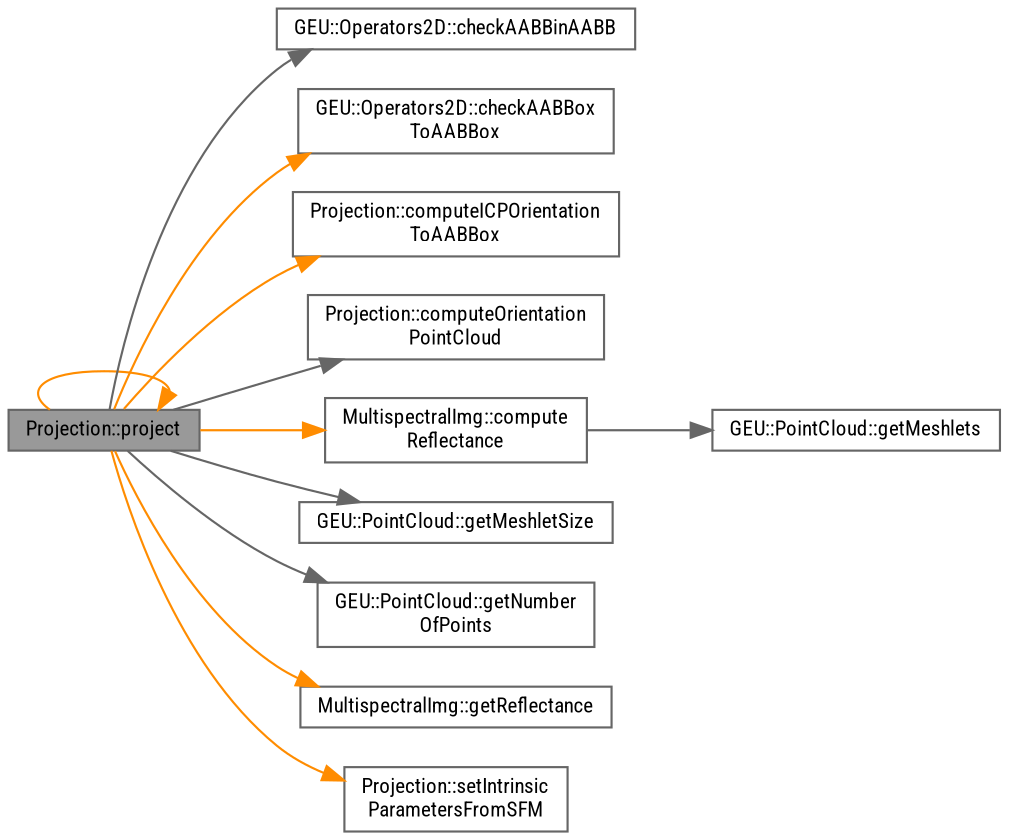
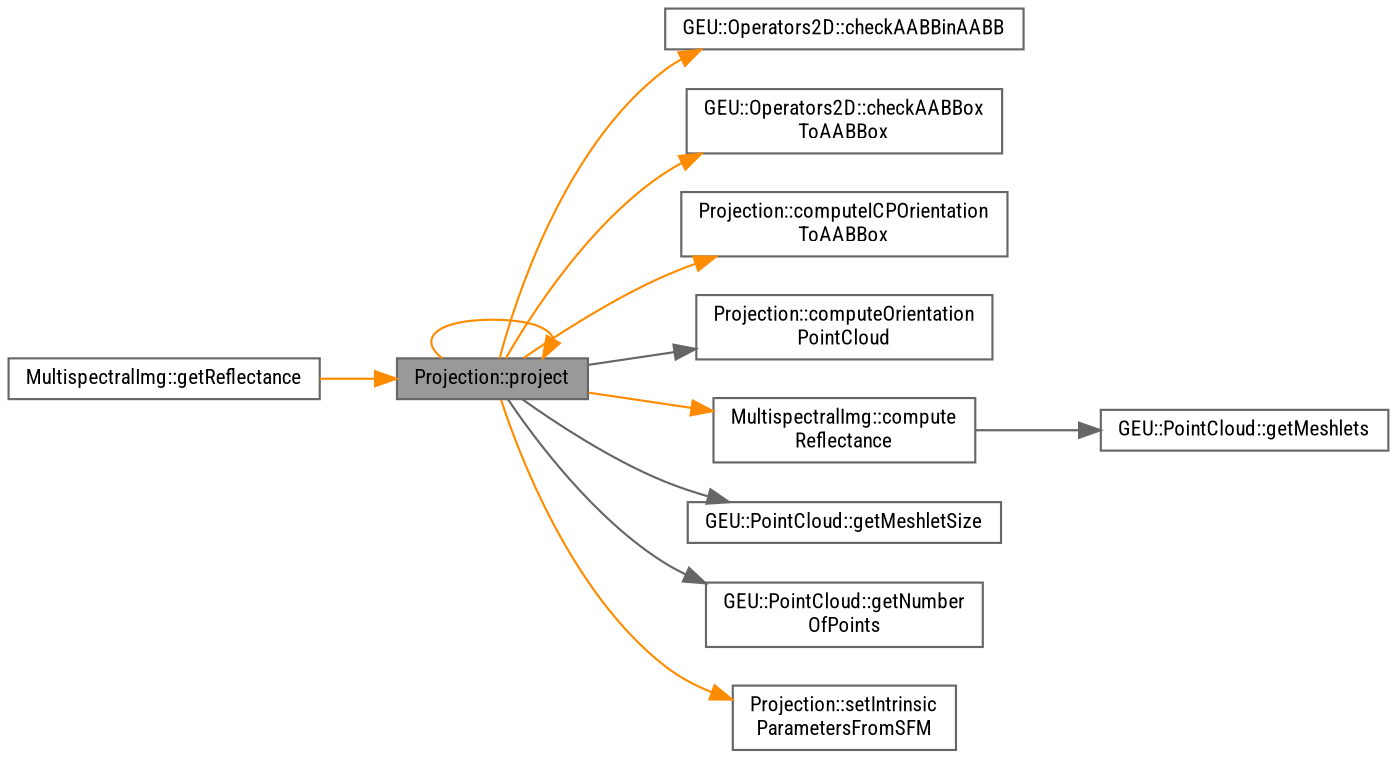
edge "Projection::project" -> "GEU::Operators2D::checkAABBinAABB": color gray40 -> darkorange
edge "Projection::project" -> "MultispectralImg::getReflectance": reversed
